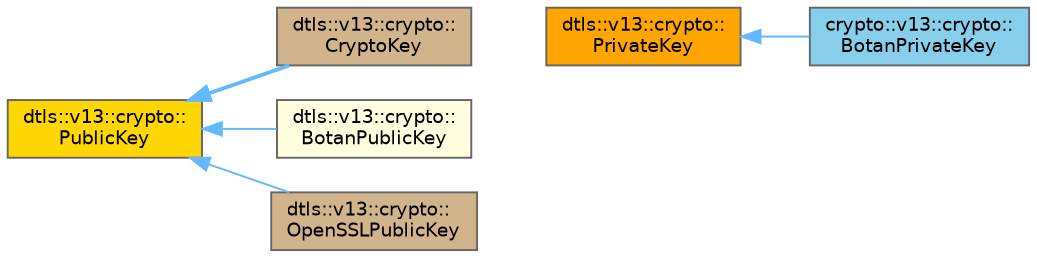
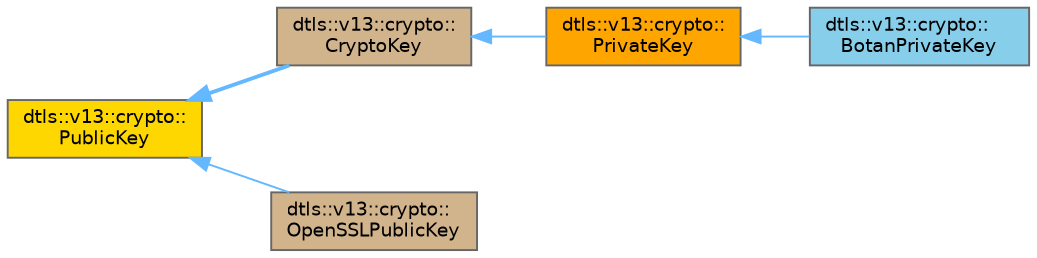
edge "dtls::v13::crypto:: PrivateKey" -> "dtls::v13::crypto:: CryptoKey": added
node "crypto::v13::crypto:: BotanPrivateKey": label "crypto::v13::crypto:: BotanPrivateKey" -> "dtls::v13::crypto:: BotanPrivateKey"
node "dtls::v13::crypto:: BotanPublicKey": removed
